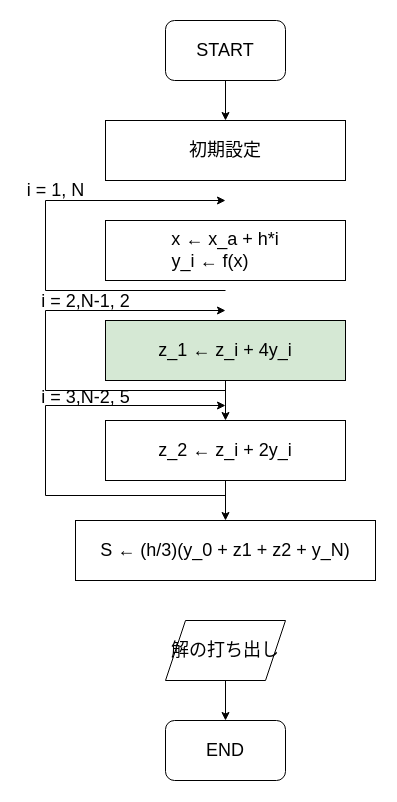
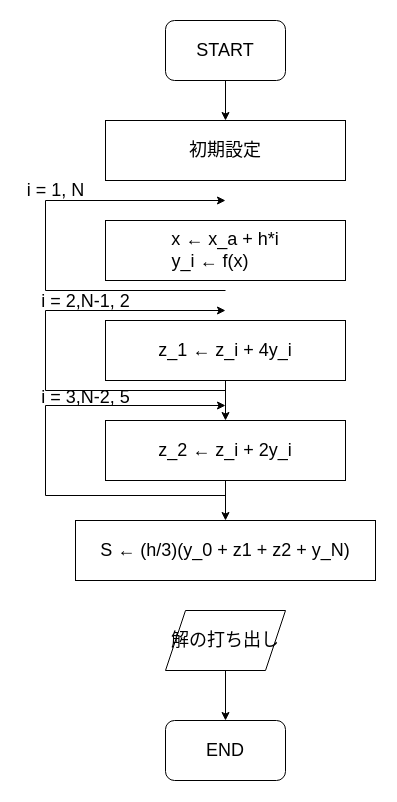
node "z_1 ← z_i + 4y_i": fillcolor #d5e8d4 -> #ffffff
node "解の打ち出し": moved (226, 651) -> (226, 641)
